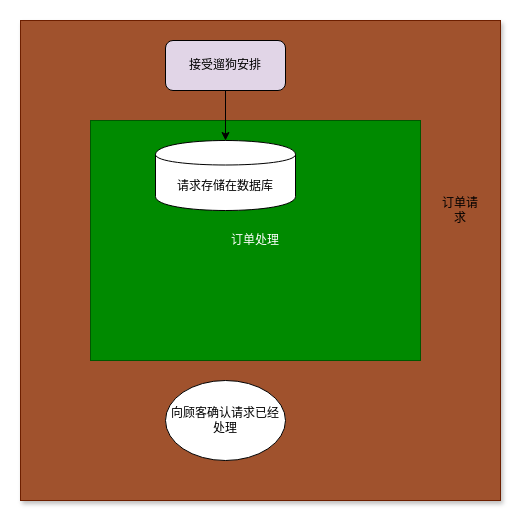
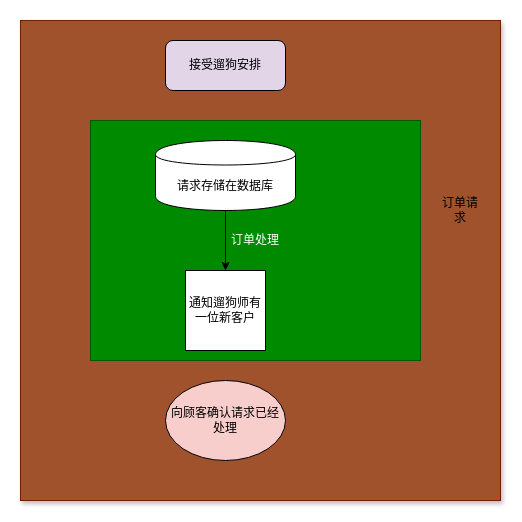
edge "接受遛狗安排" -> "请求存储在数据库": removed
edge "请求存储在数据库" -> "通知遛狗师有一位新客户": added
node "通知遛狗师有一位新客户": added
node "向顾客确认请求已经处理": fillcolor #ffffff -> #f8cecc
